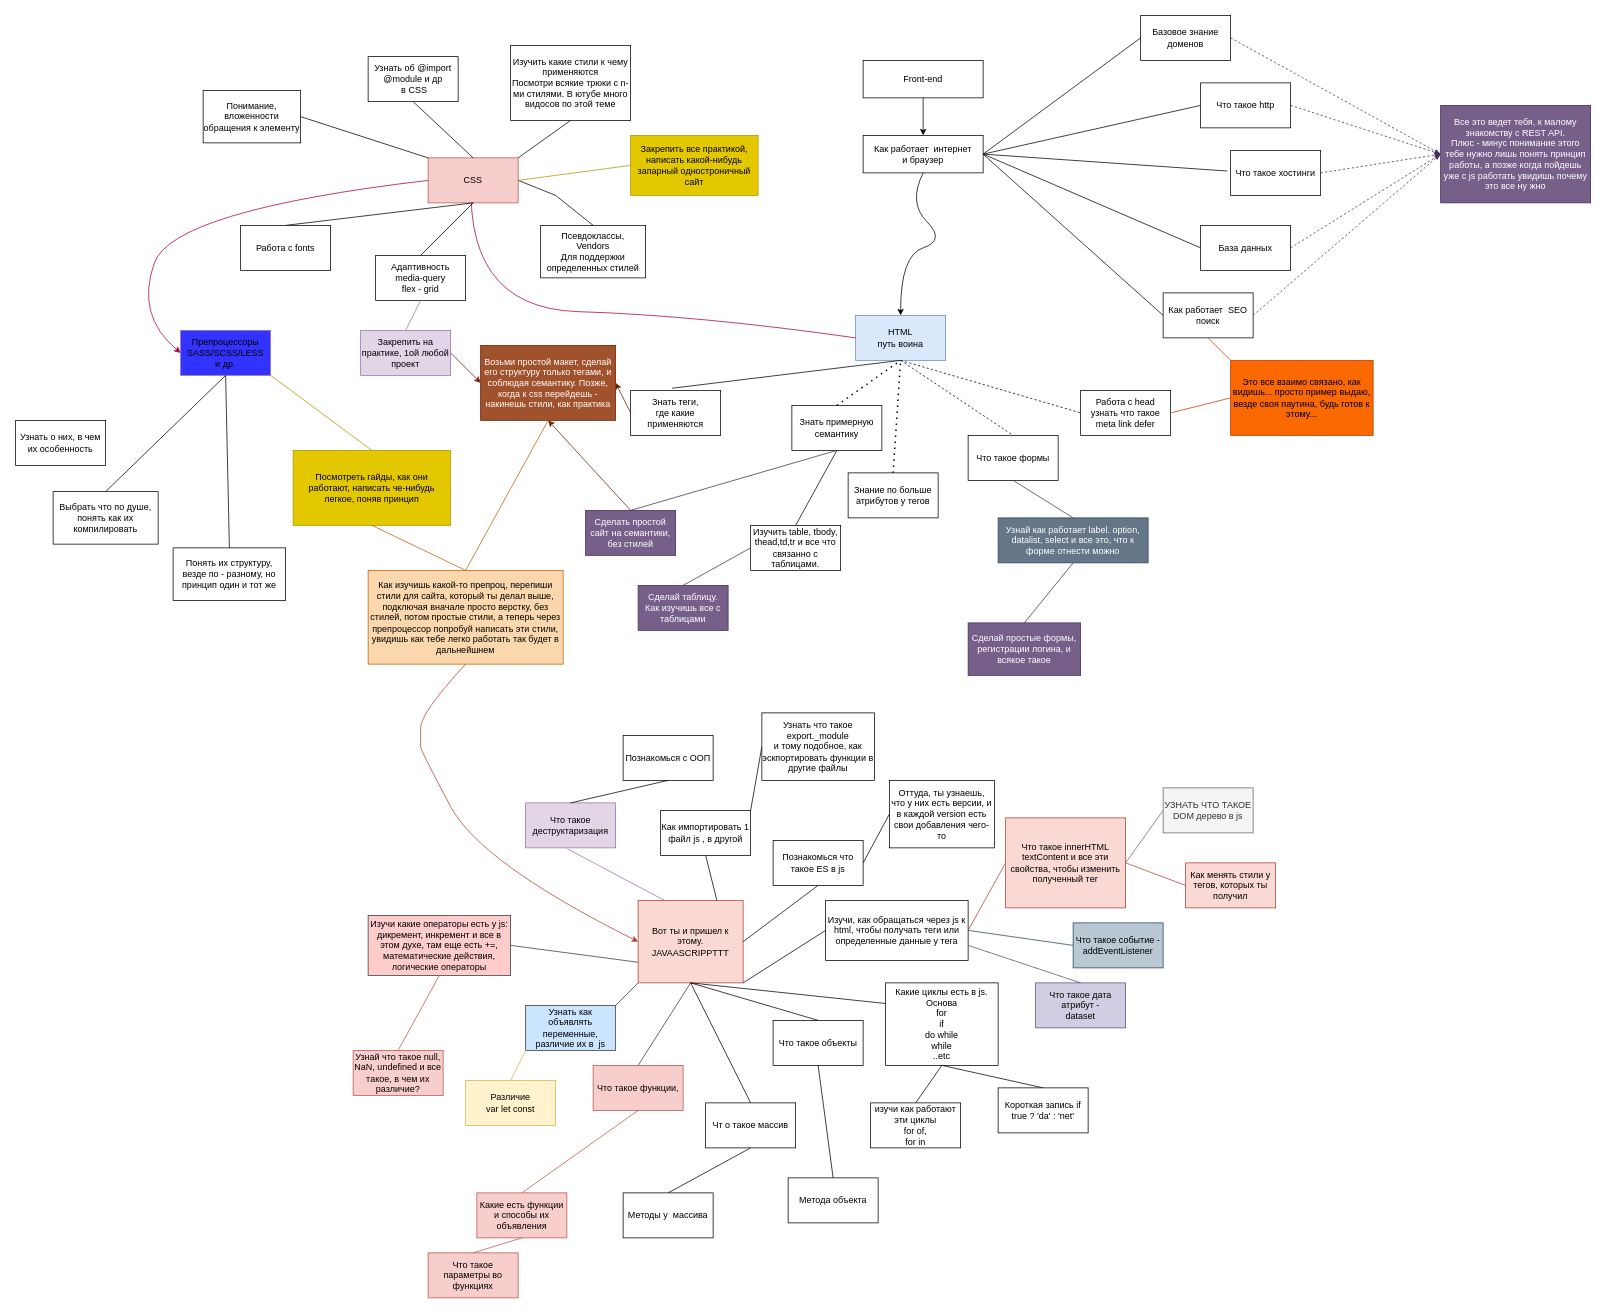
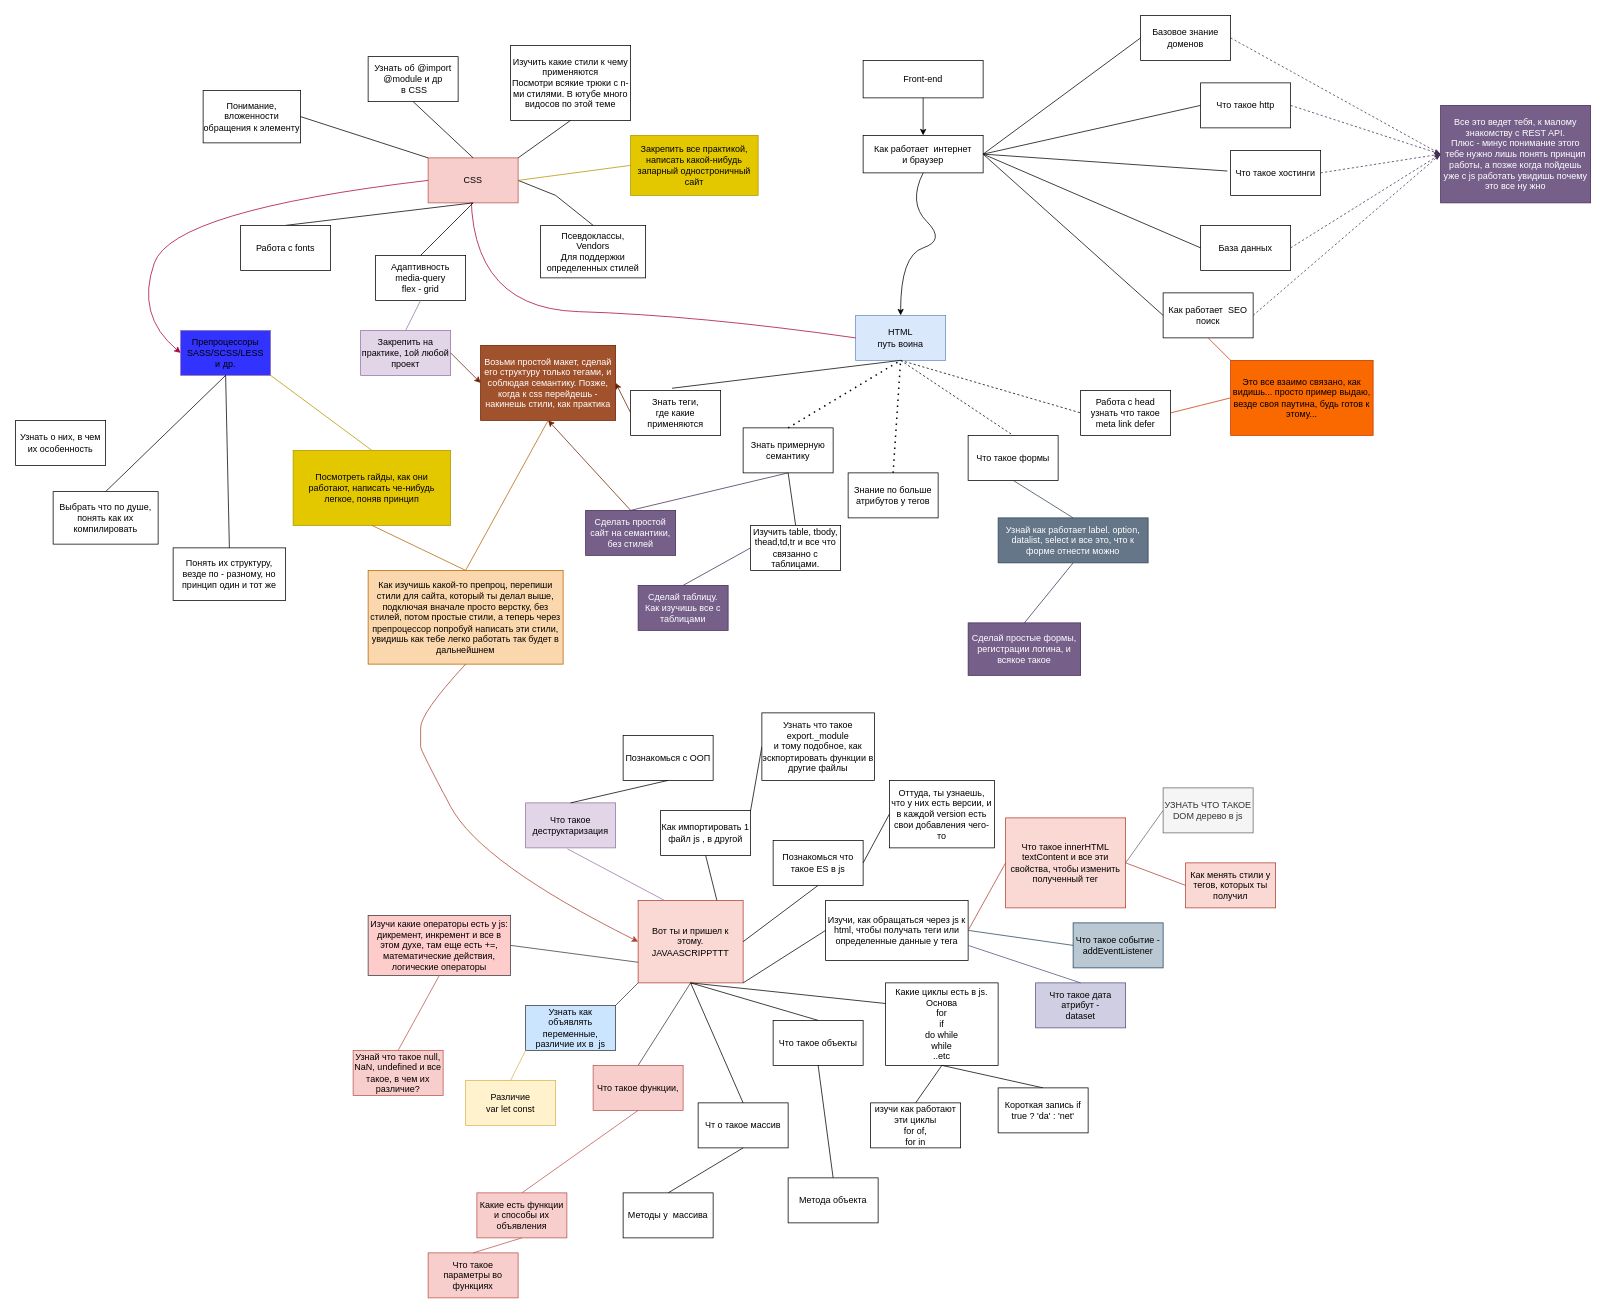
node "Знать примерную семантику": moved (837, 428) -> (788, 450)
node "Чт о такое массив": moved (750, 1125) -> (743, 1125)
